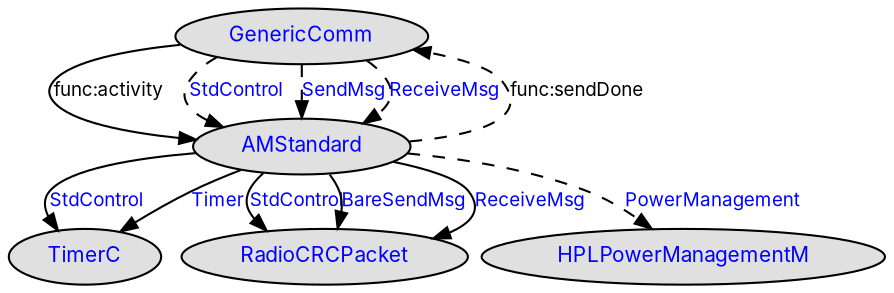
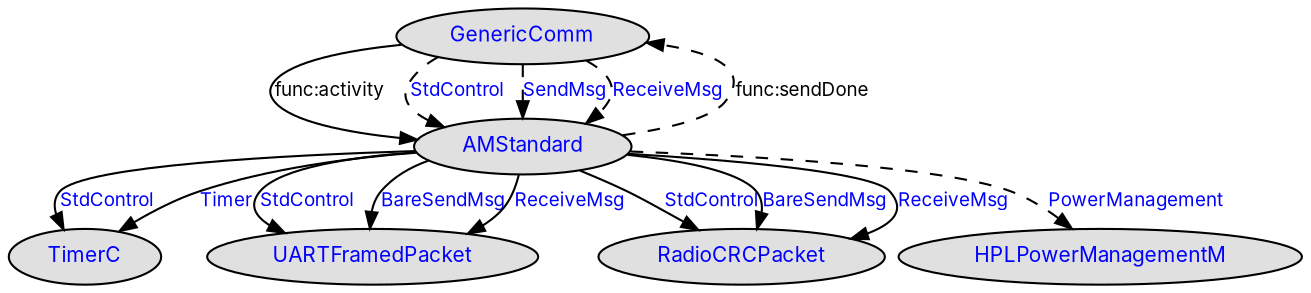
node "UARTFramedPacket": added
